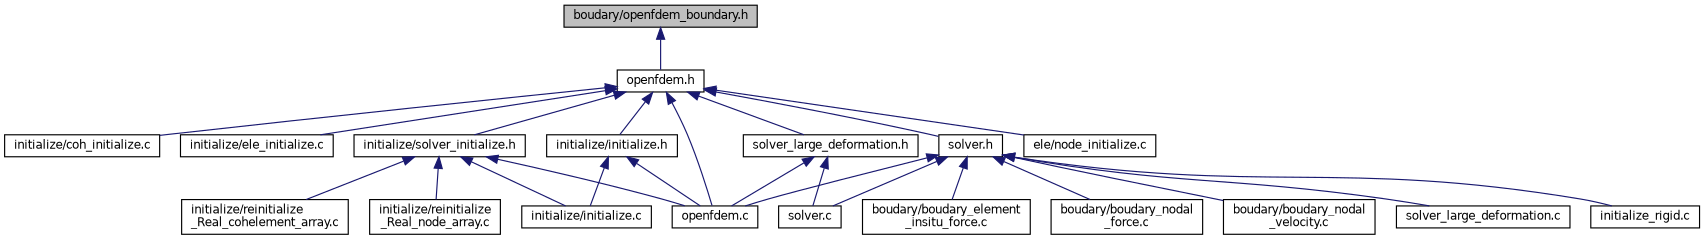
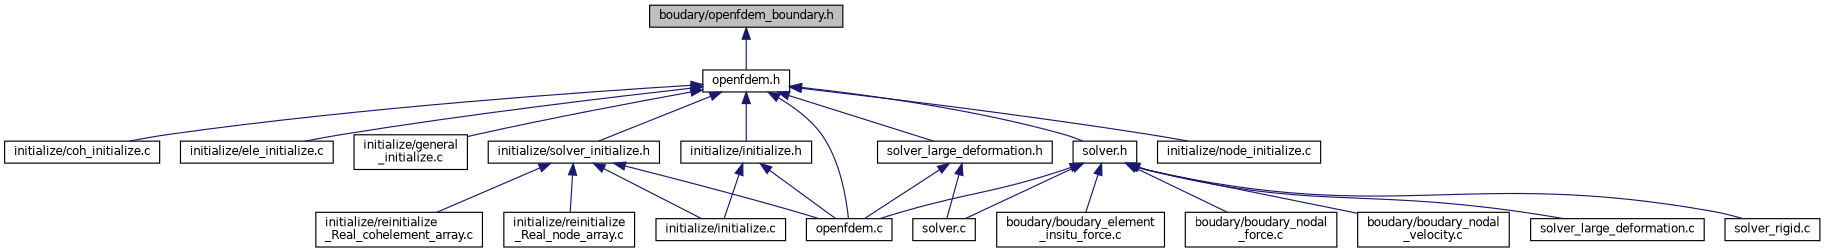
node "ele/node_initialize.c": label "ele/node_initialize.c" -> "initialize/node_initialize.c"
node "initialize/general _initialize.c": added
node "initialize_rigid.c": label "initialize_rigid.c" -> "solver_rigid.c"
